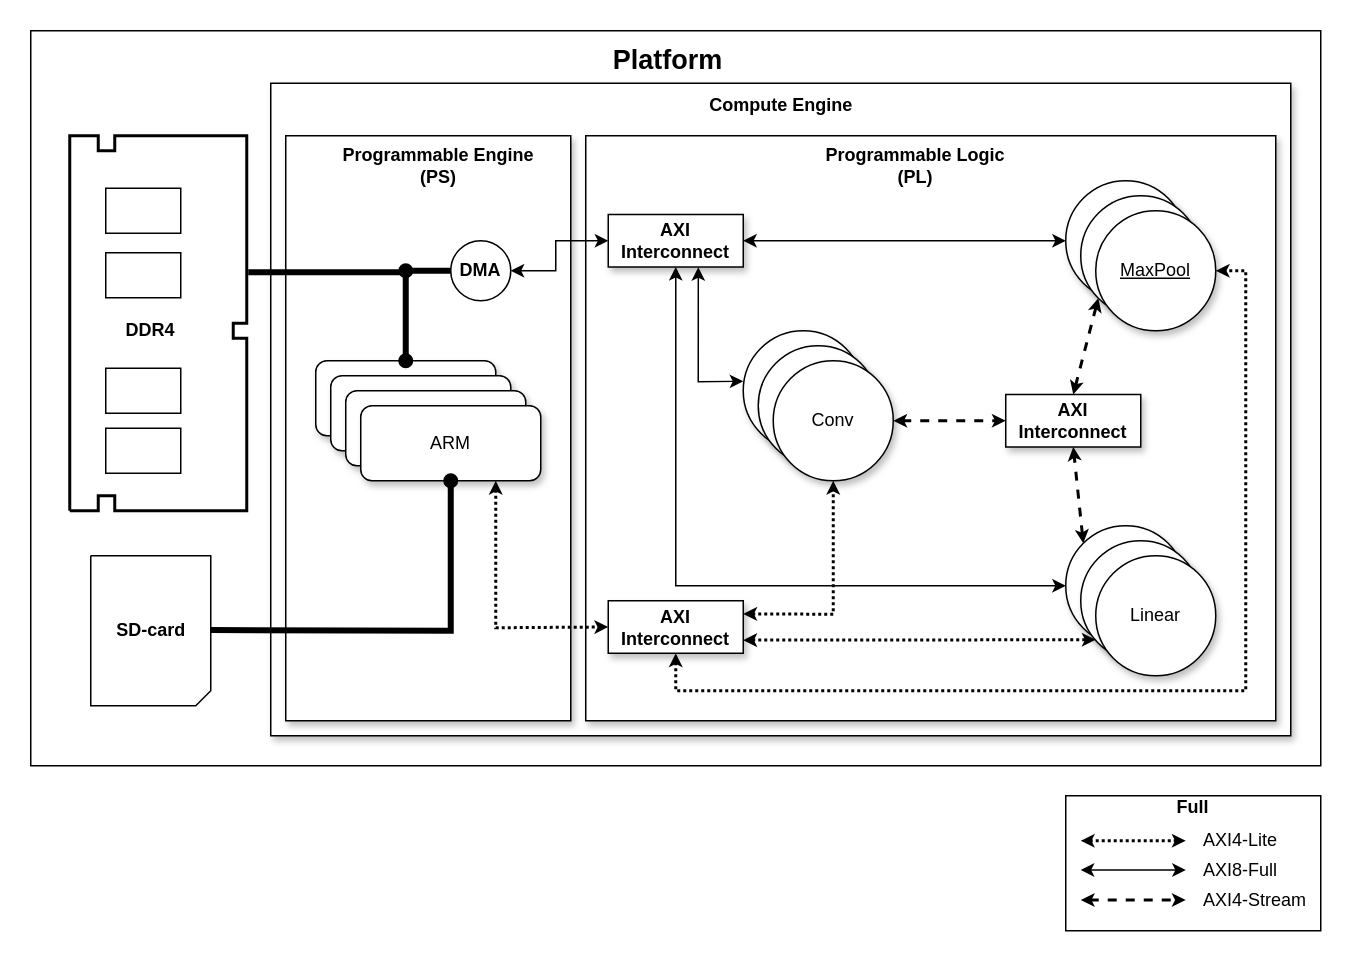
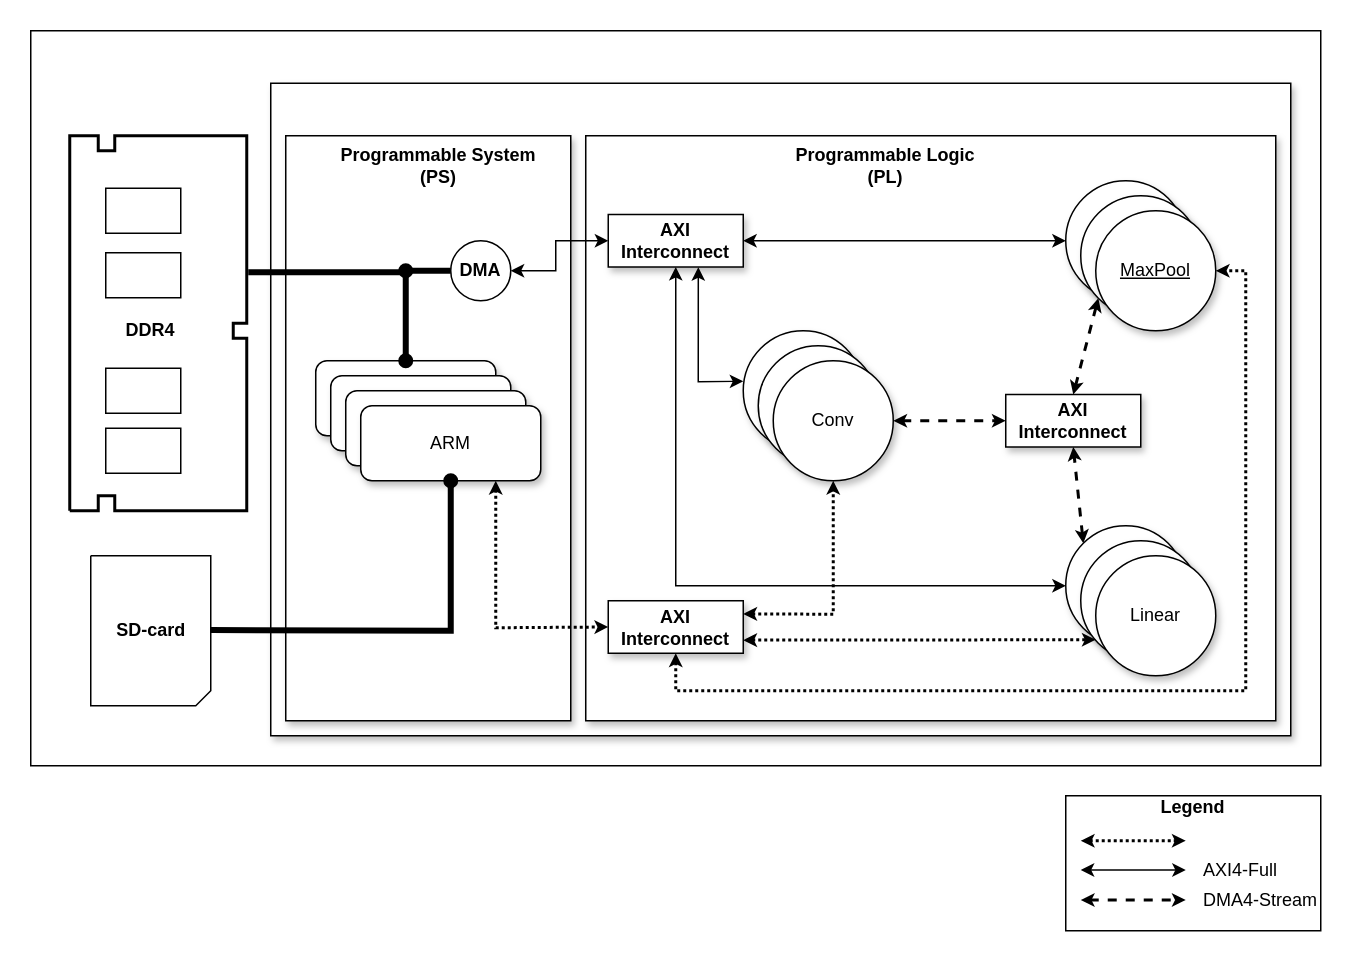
node "Platform": removed
node "Compute Engine": removed
node "Programmable Engine (PS)": label "Programmable Engine (PS)" -> "Programmable System (PS)"
node "Programmable Logic (PL)": moved (916, 166) -> (886, 166)
node "Full": label "Full" -> "Legend"
node "AXI4-Lite": removed
node "AXI8-Full": label "AXI8-Full" -> "AXI4-Full"
node "AXI4-Stream": label "AXI4-Stream" -> "DMA4-Stream"
